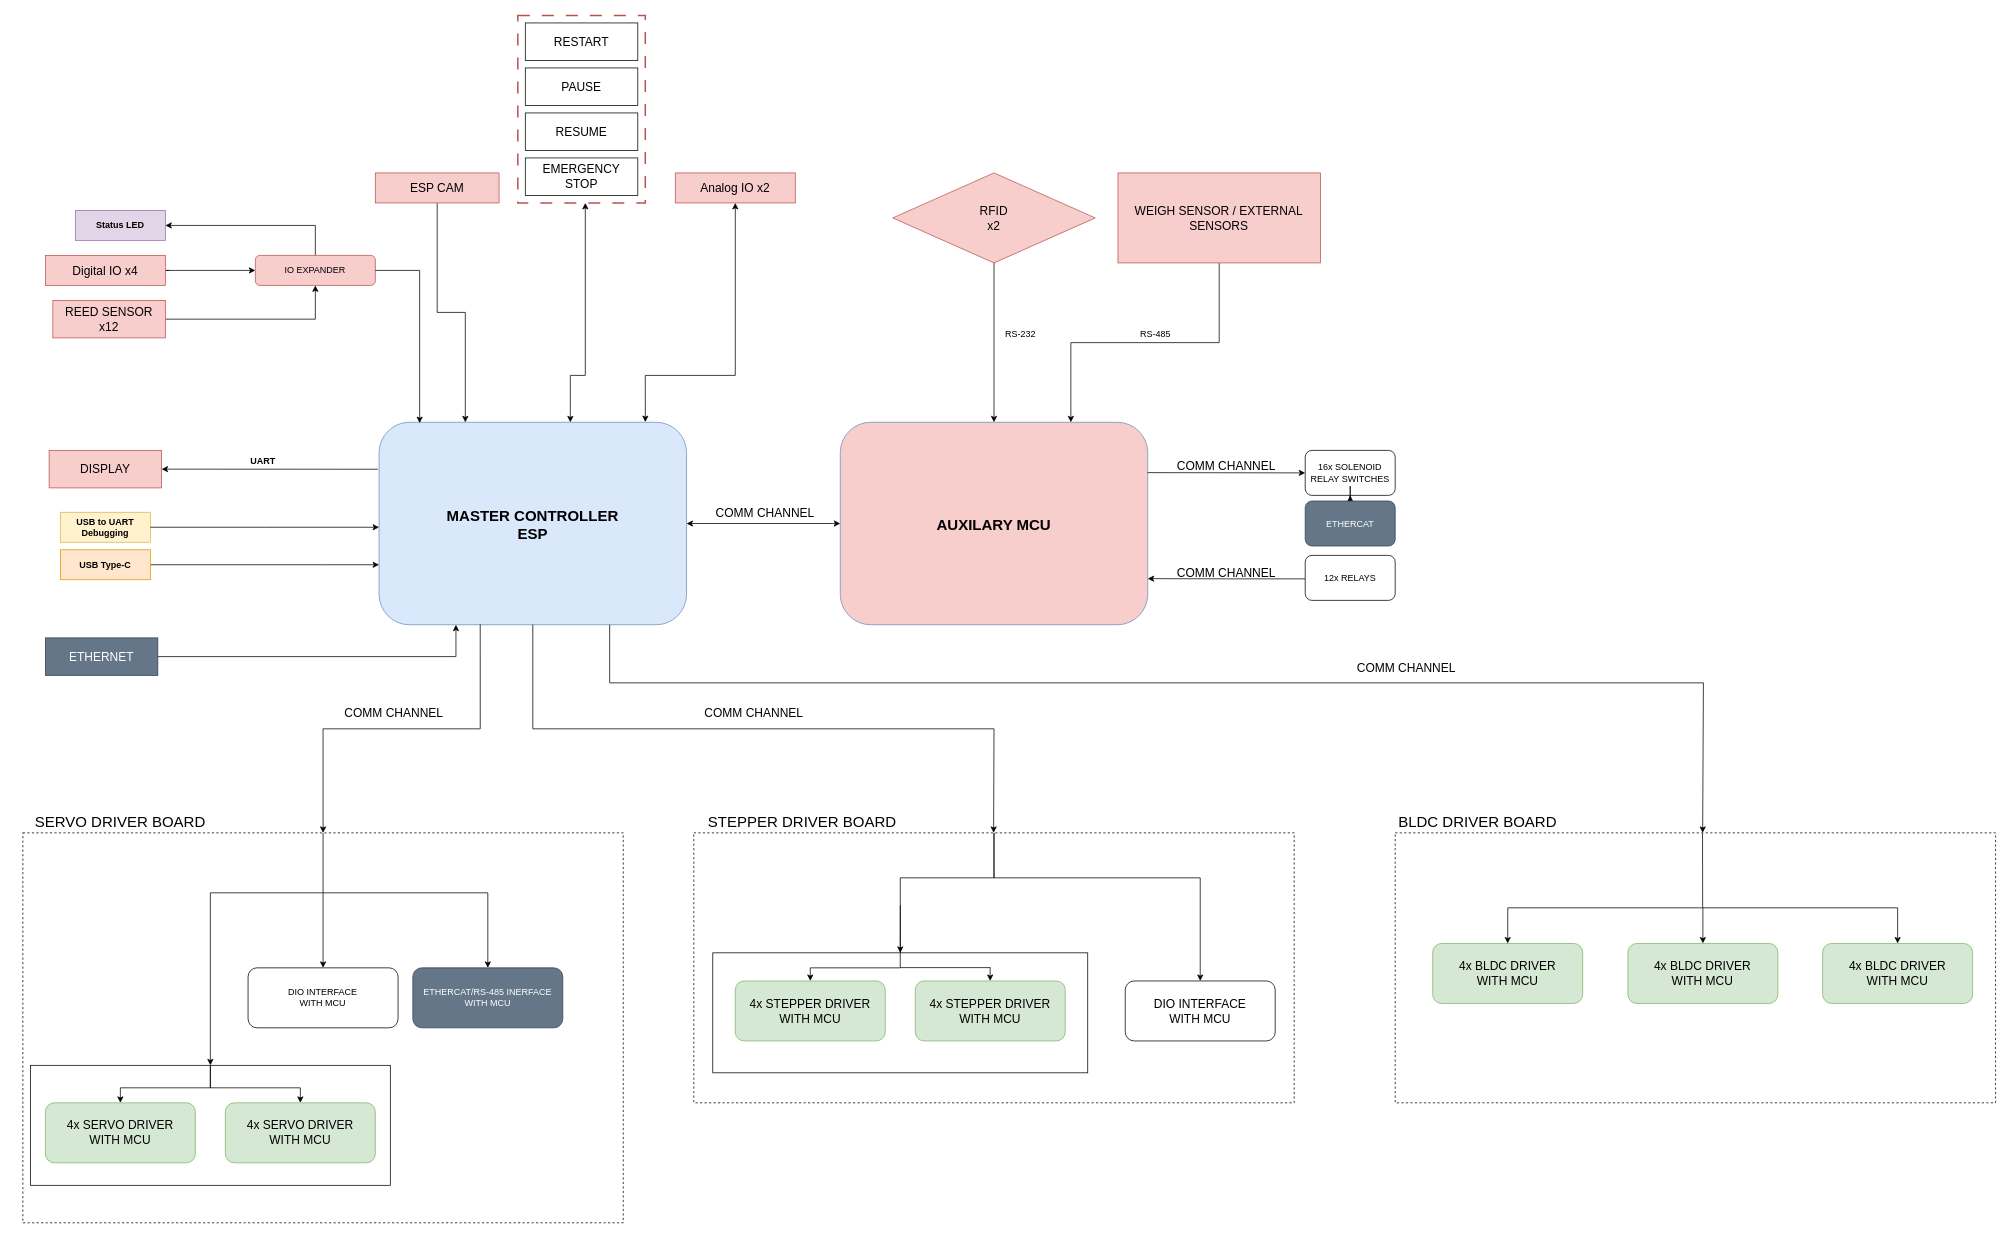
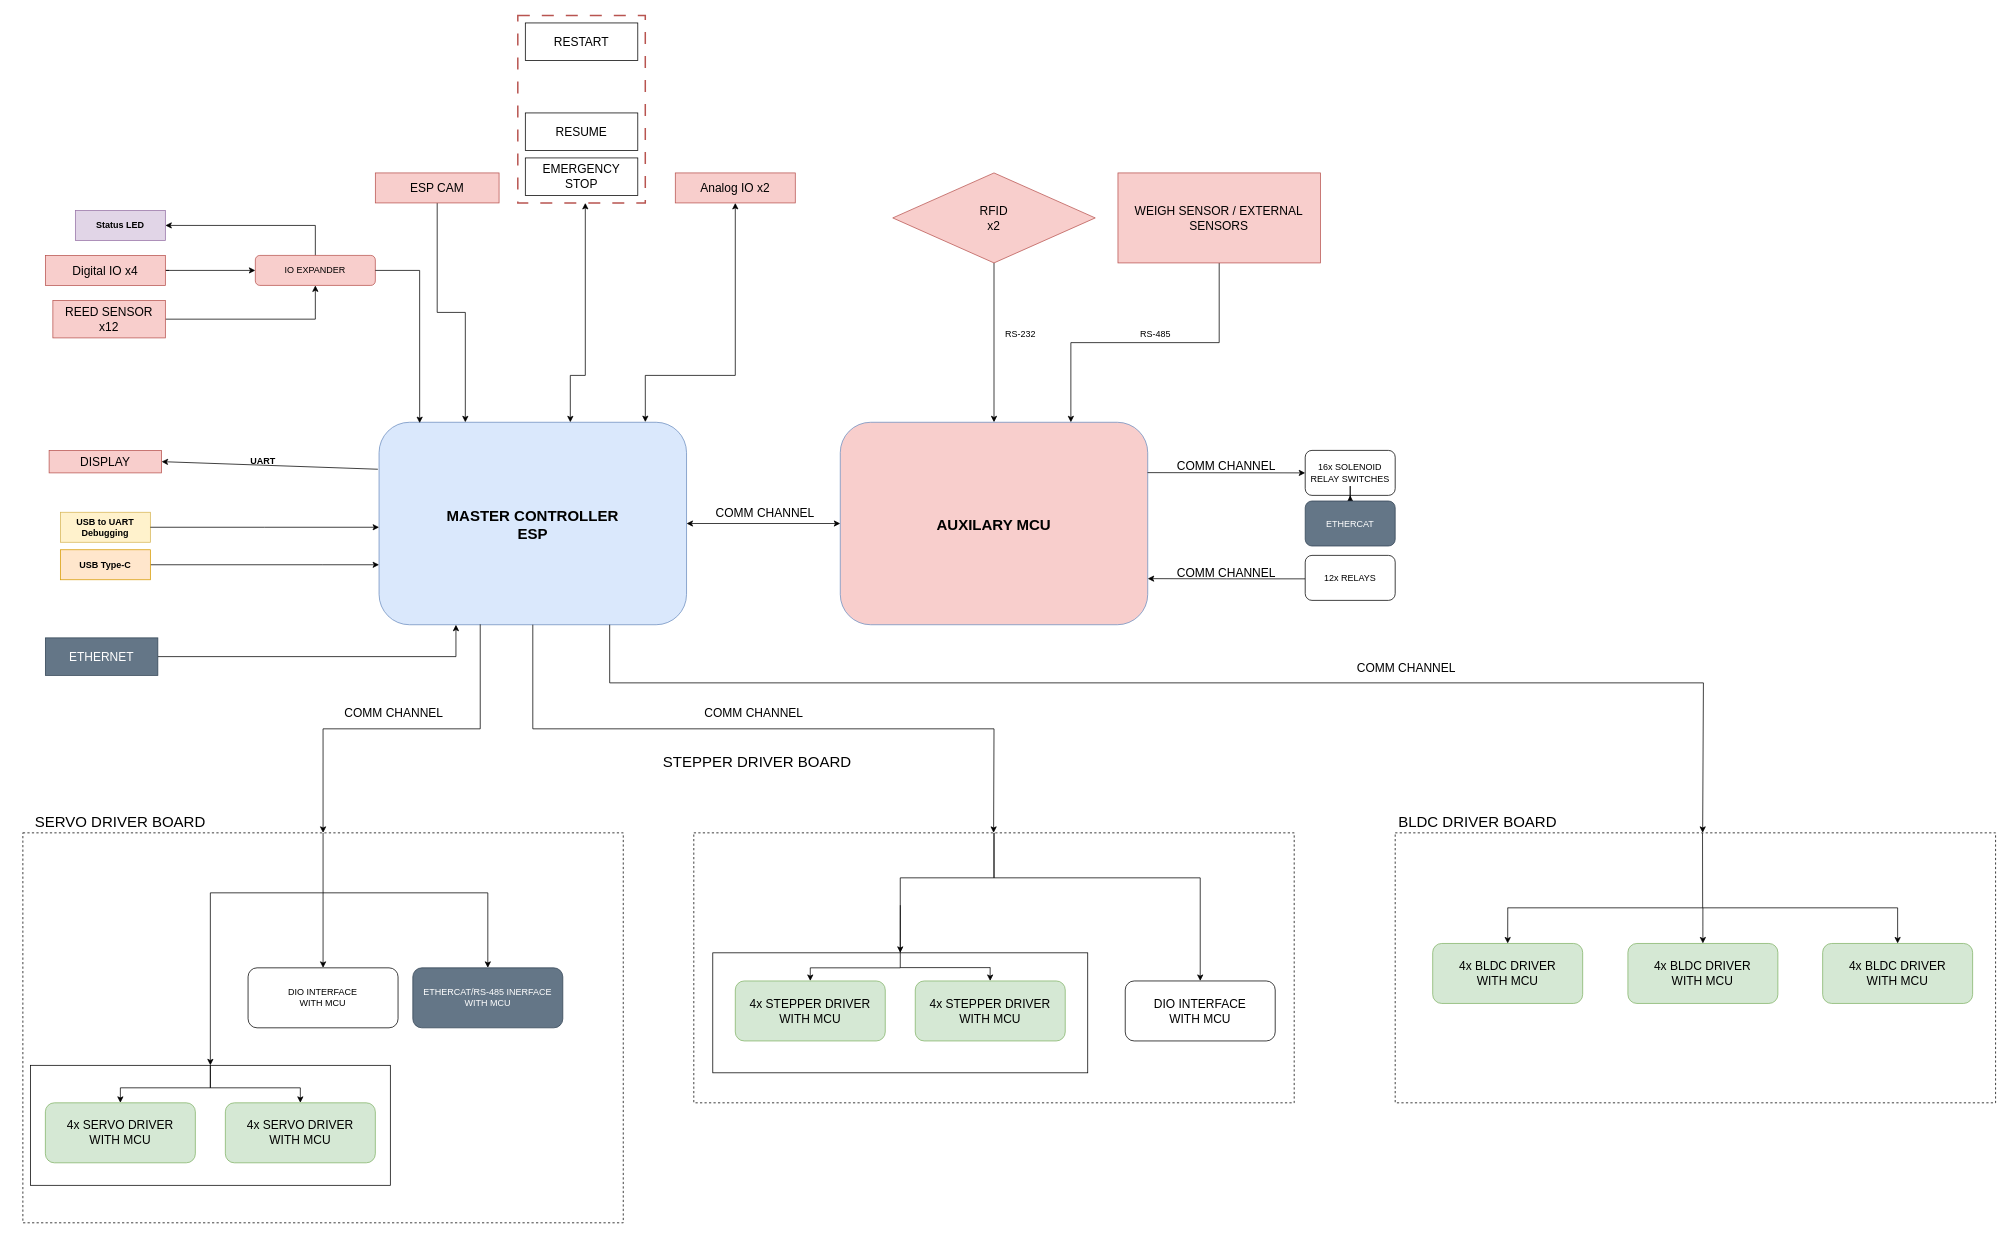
node "PAUSE": removed
node "DISPLAY": size 113x38 -> 113x23
node "STEPPER DRIVER BOARD": moved (802, 822) -> (757, 762)
